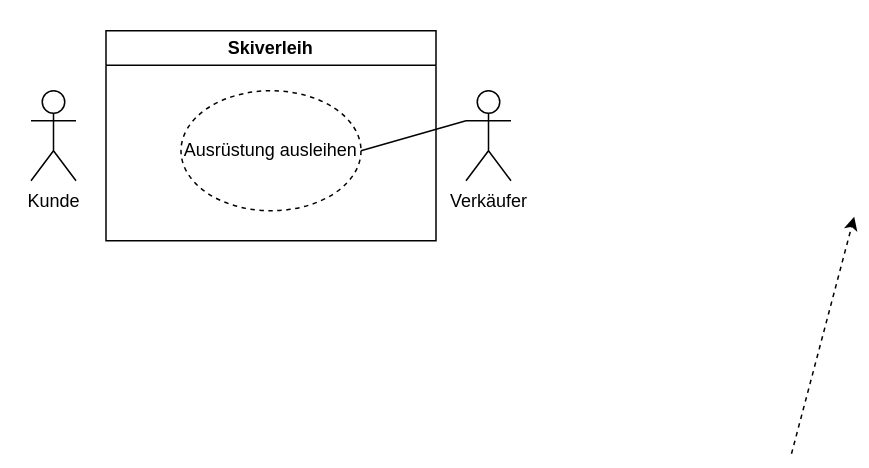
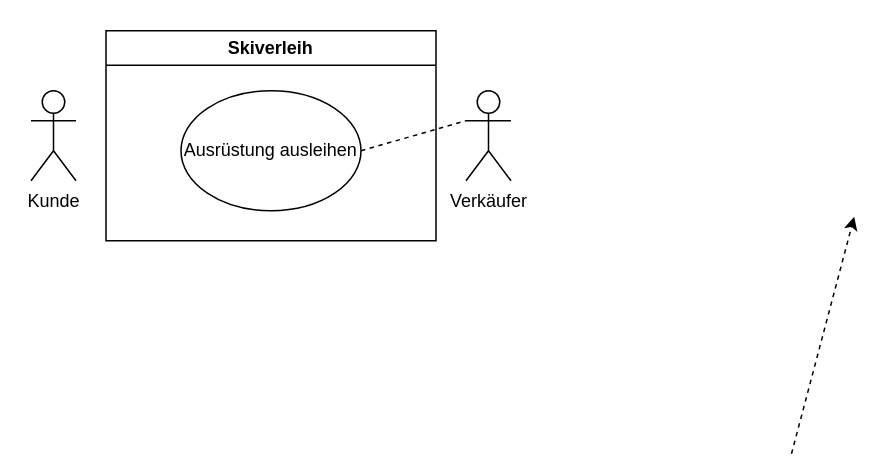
edge "Verkäufer" -- "Ausrüstung ausleihen": style solid -> dashed
node "Ausrüstung ausleihen": style dashed -> solid
